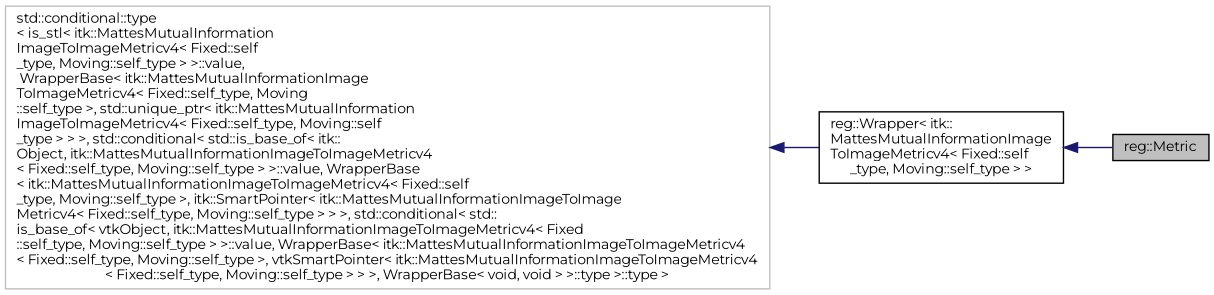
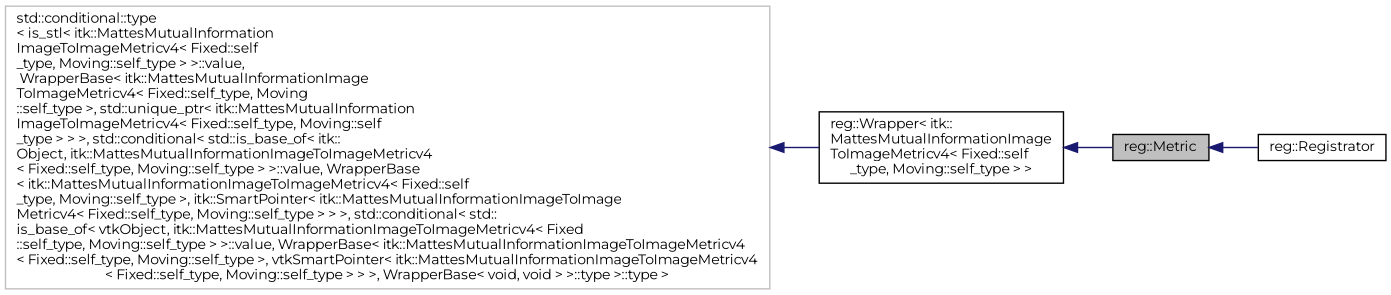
node "reg::Registrator": added
